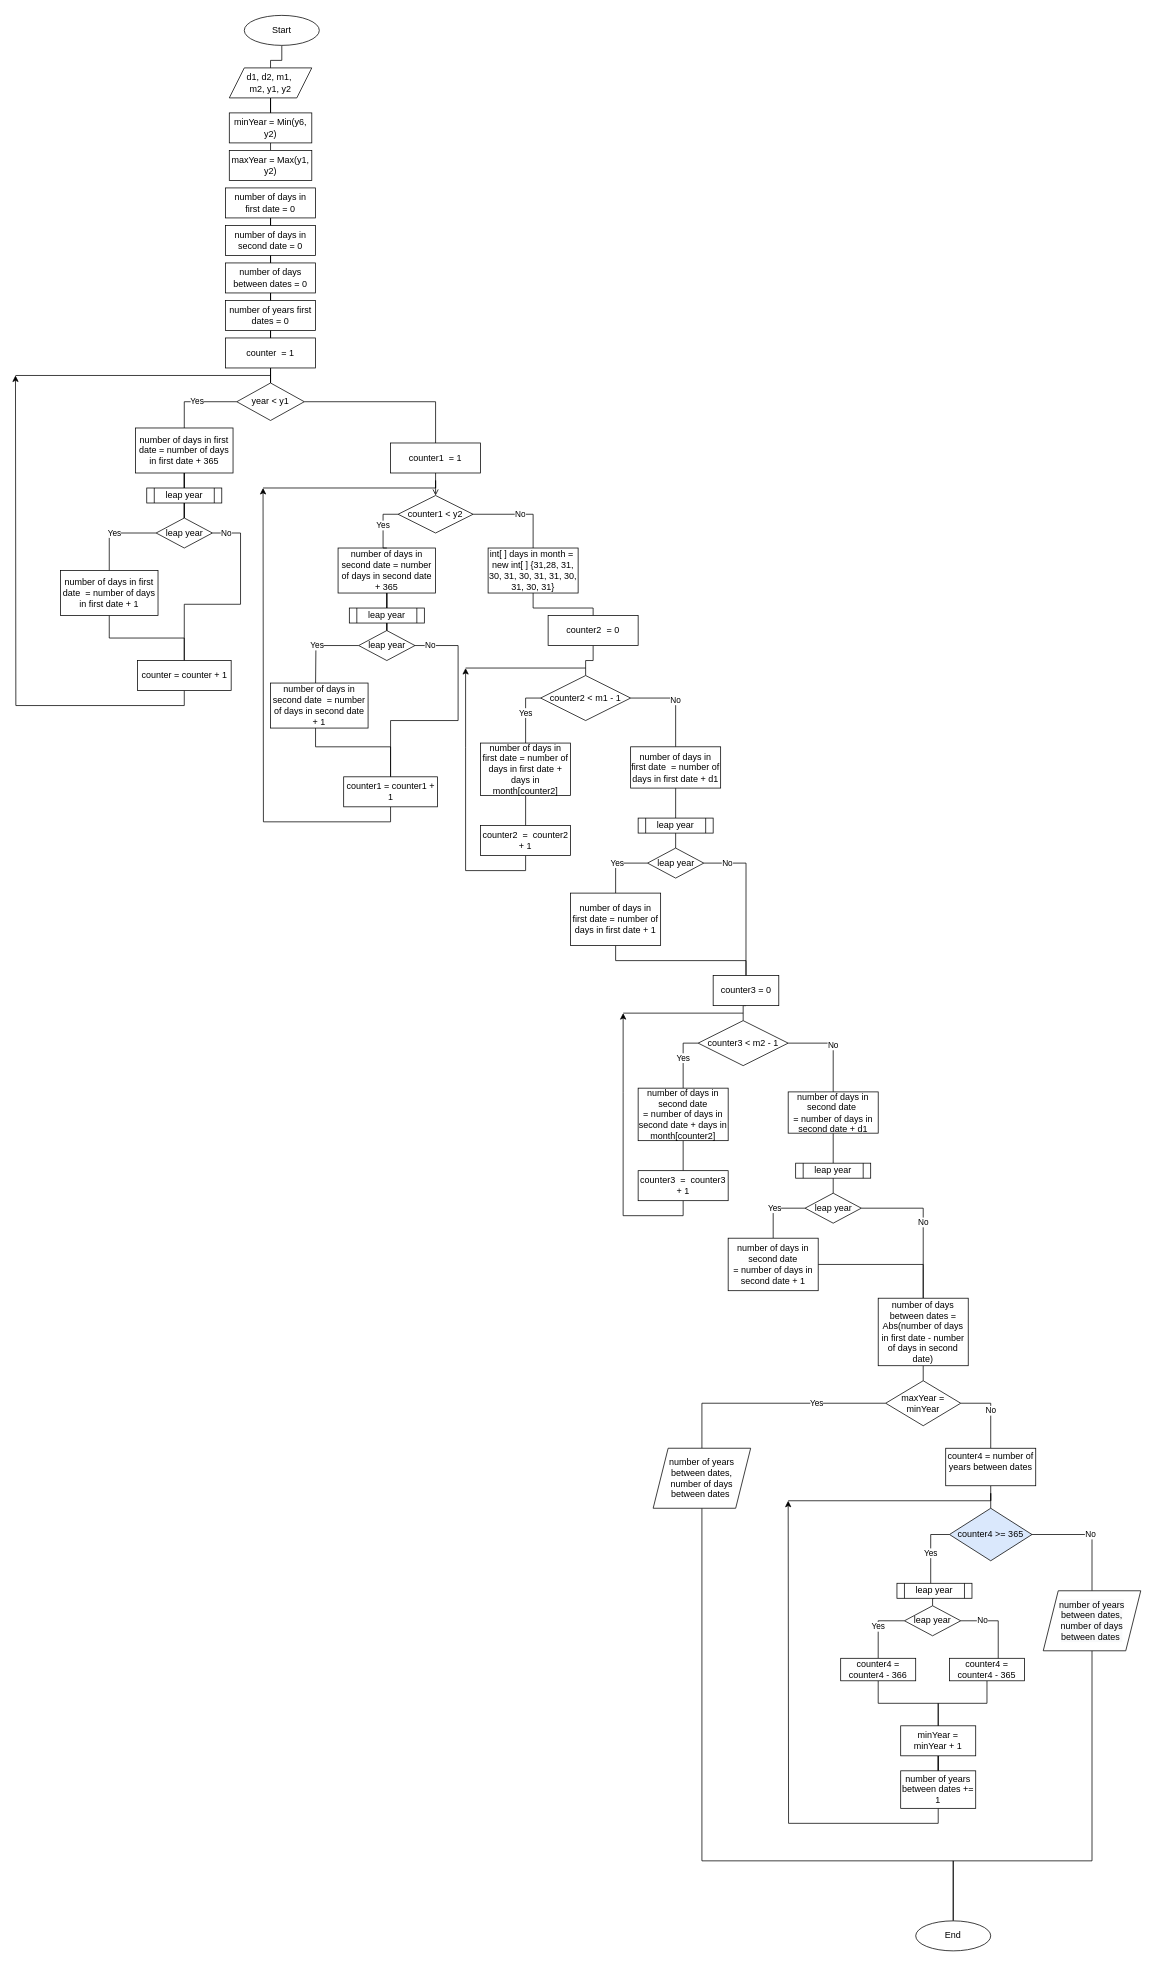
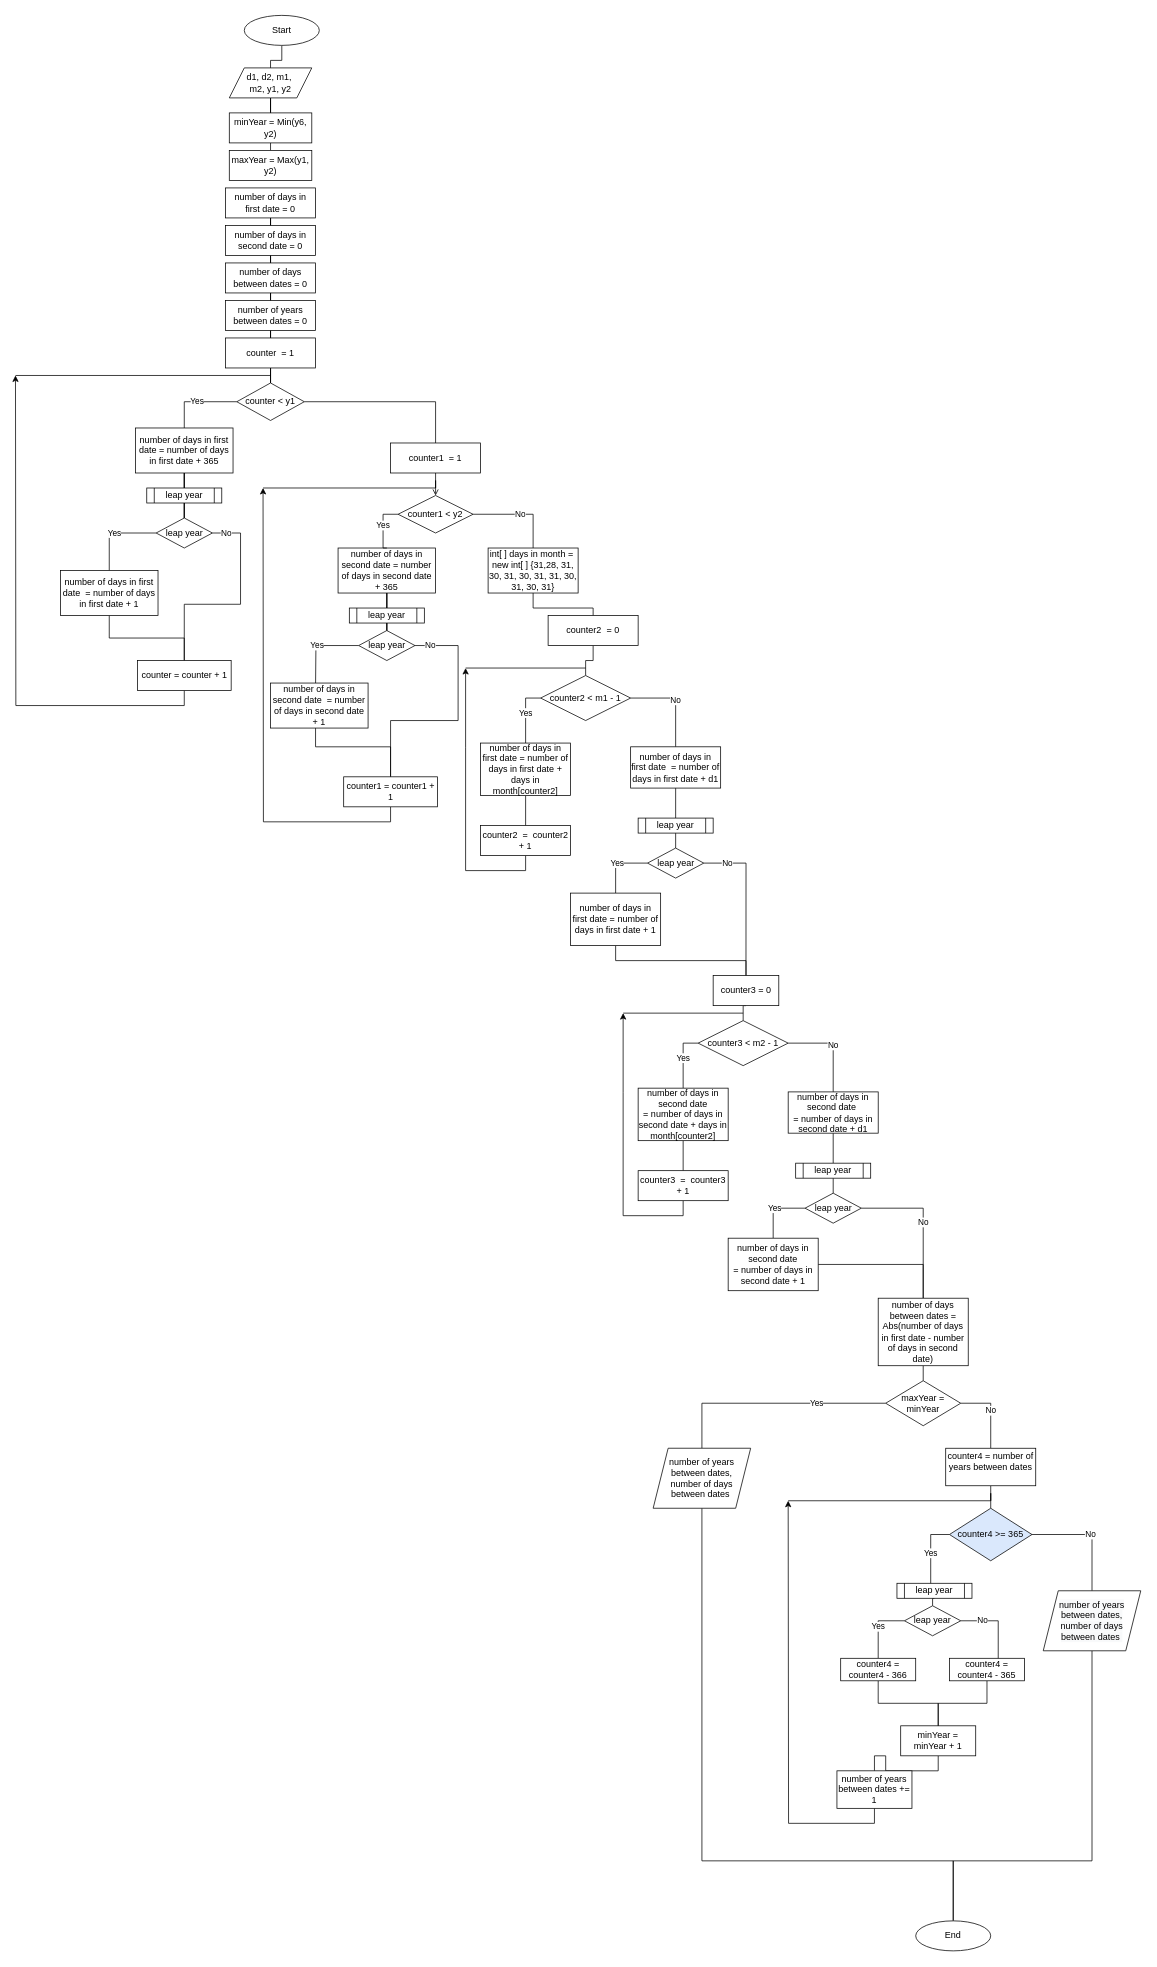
node "number of years first dates = 0": label "number of years first dates = 0" -> "number of years between dates = 0"
node "year < y1": label "year < y1" -> "counter < y1"
node "number of years between dates += 1": moved (938, 1789) -> (874, 1789)
